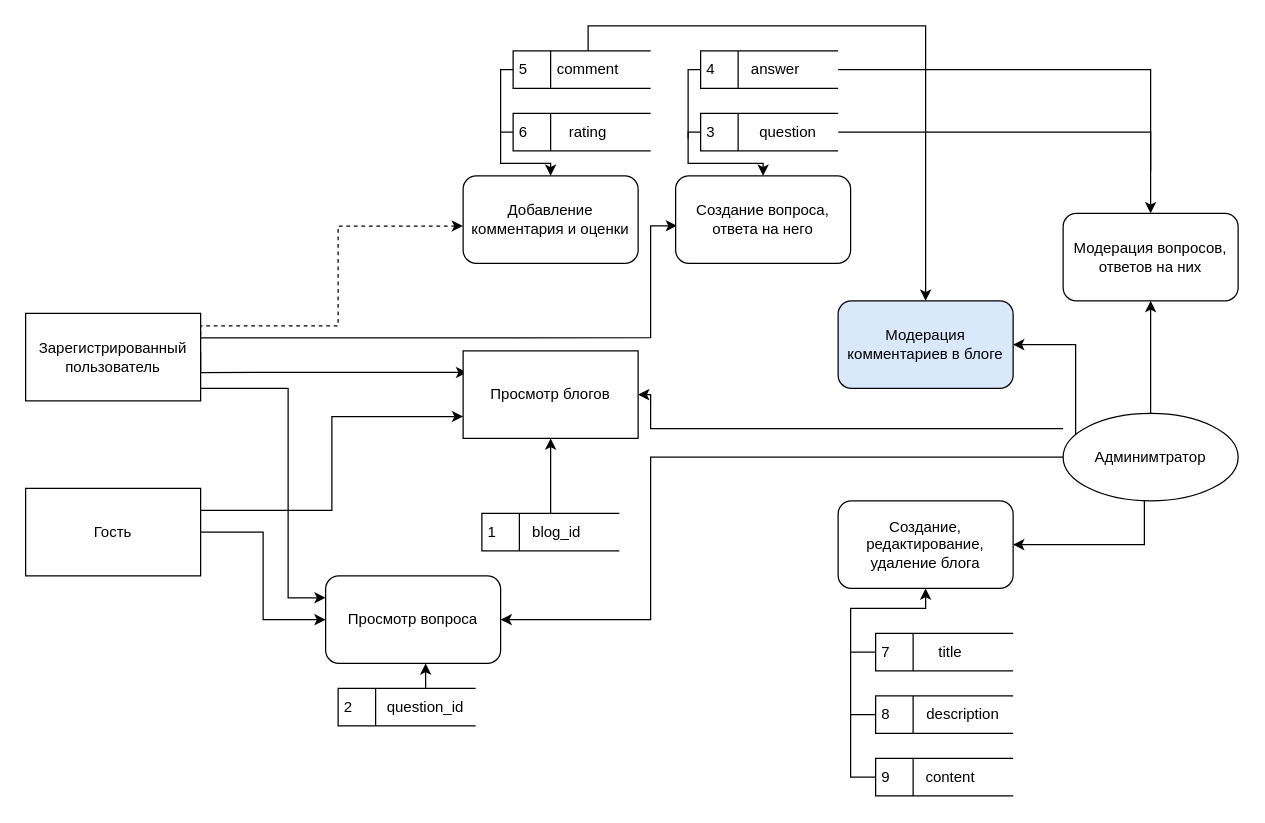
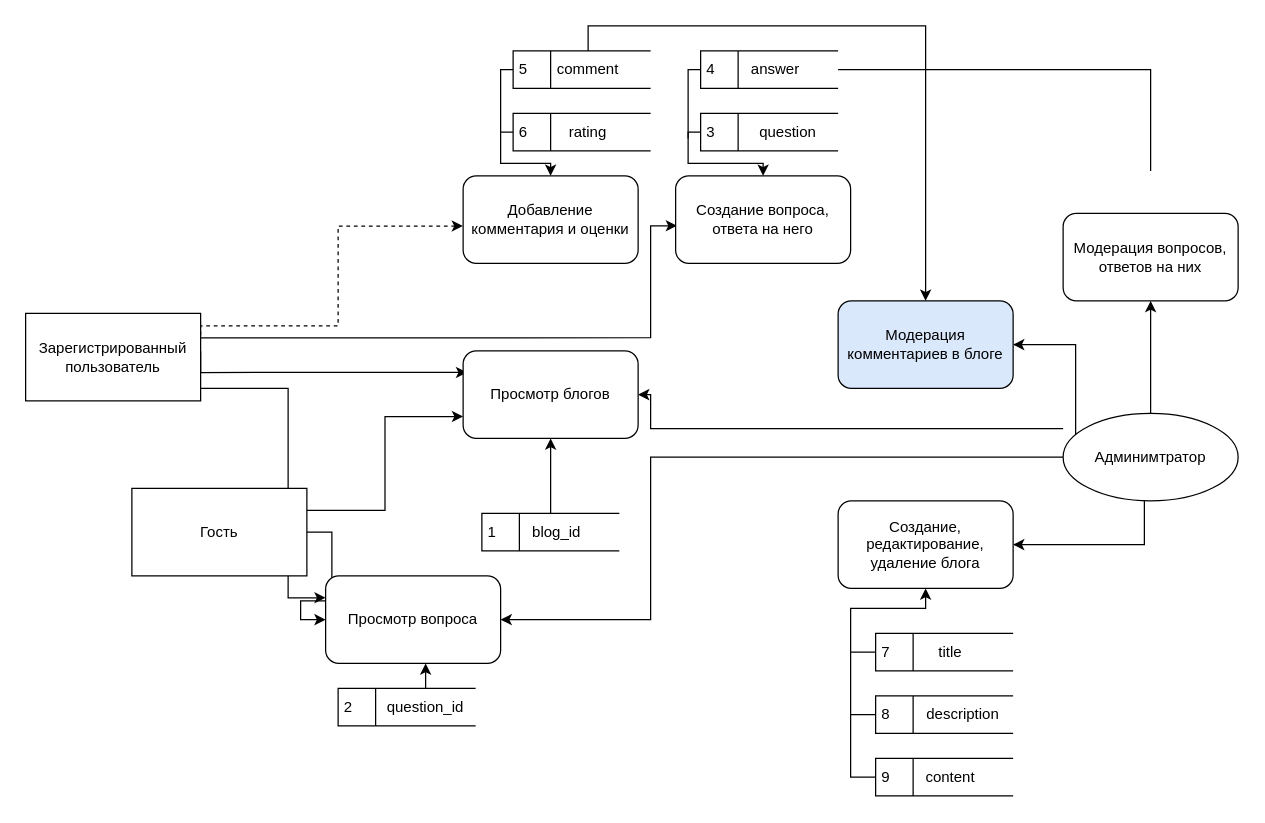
edge "3" -> "Модерация вопросов, ответов на них": removed
node "Просмотр блогов": shape rectangle -> rounded rectangle
node "Гость": moved (113, 532) -> (219, 532)
